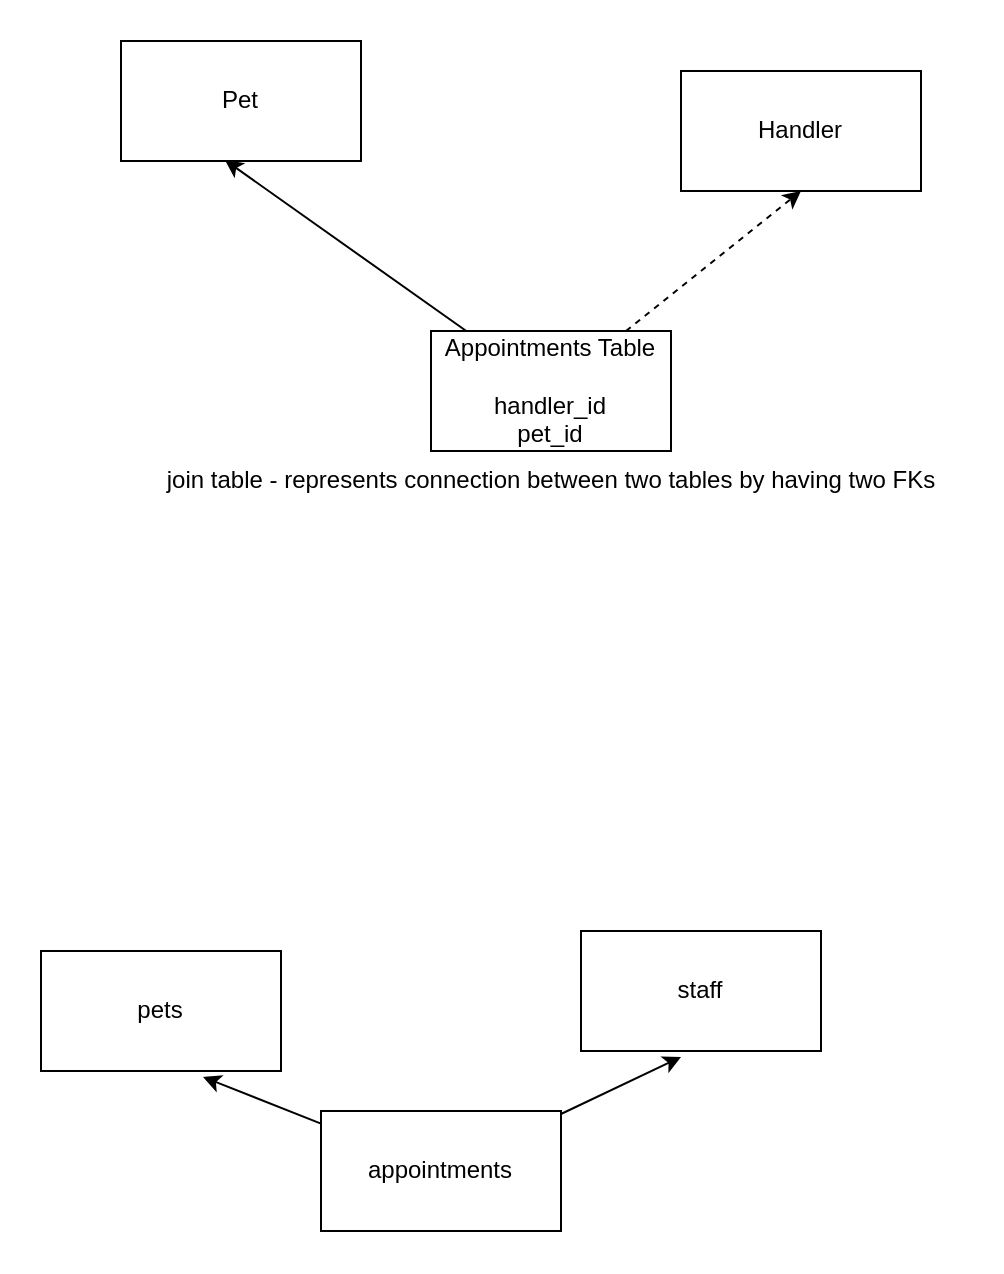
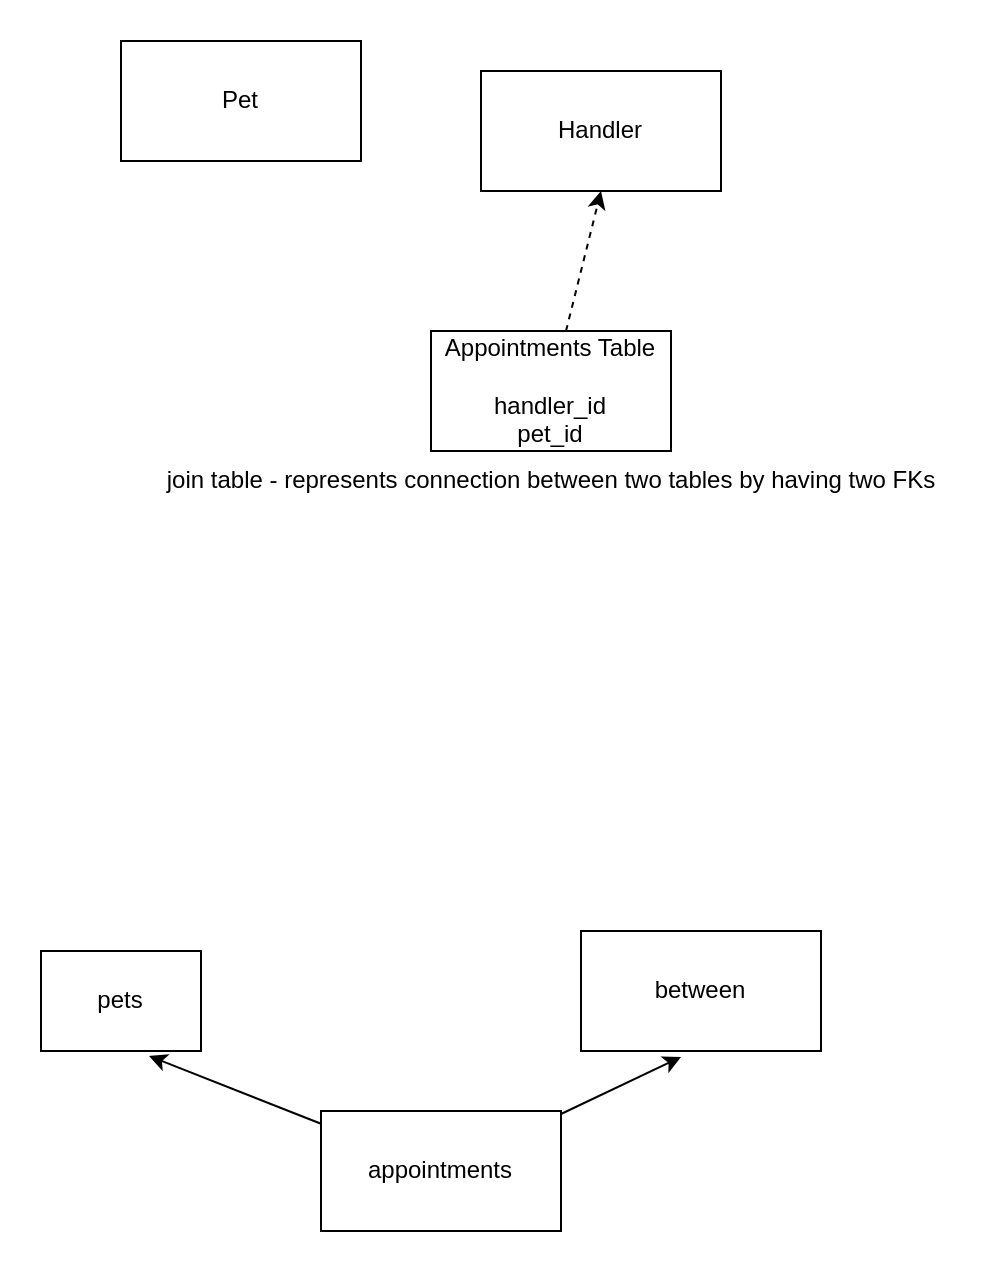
node "Handler": moved (801, 131) -> (601, 131)
edge "Appointments Table handler_id pet_id" -> "Pet": removed
node "staff": label "staff" -> "between"
node "pets": size 240x120 -> 160x100
